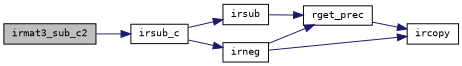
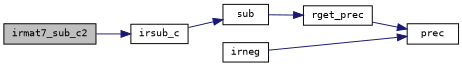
node "irsub": label "irsub" -> "sub"
node "irmat3_sub_c2": label "irmat3_sub_c2" -> "irmat7_sub_c2"
node "ircopy": label "ircopy" -> "prec"
edge "irneg" -> "rget_prec": removed
edge "irsub_c" -> "irneg": removed
